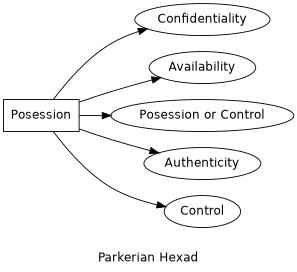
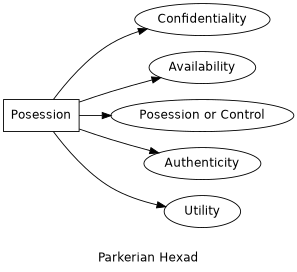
node "Control": label "Control" -> "Utility"
